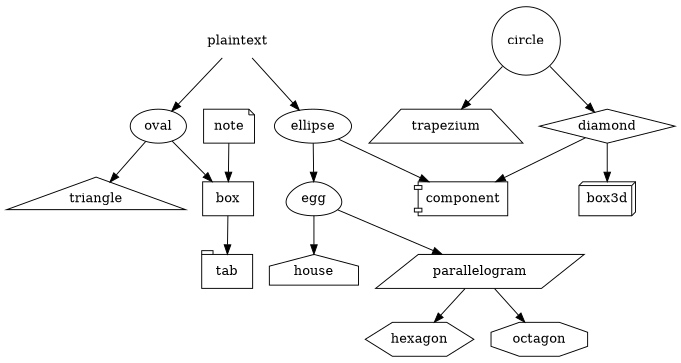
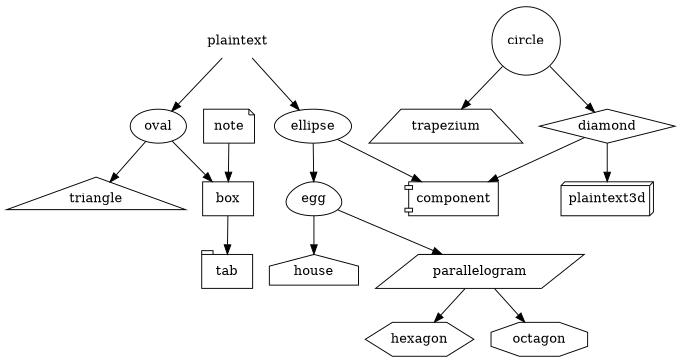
node "box3d": label "box3d" -> "plaintext3d"
